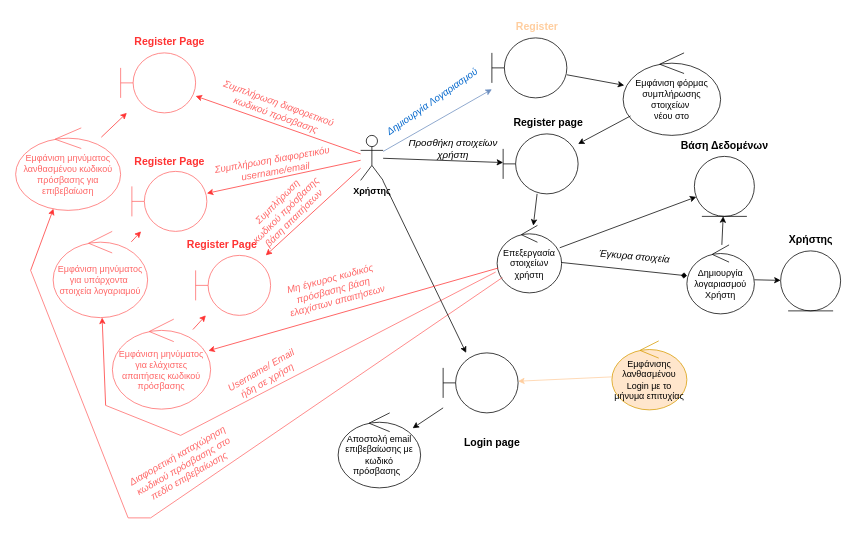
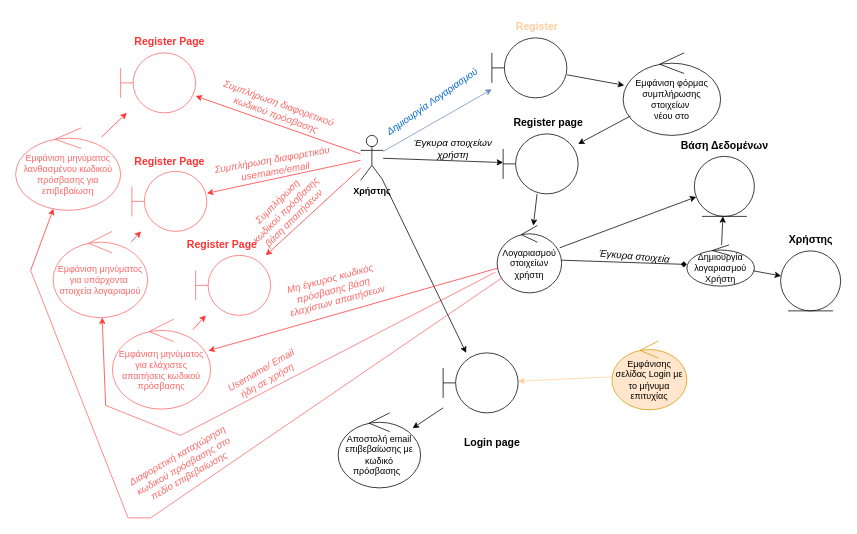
node "Προσθήκη στοιχείων χρήστη": label "Προσθήκη στοιχείων χρήστη" -> "Έγκυρα στοιχείων χρήστη"
node "Επεξεργασία στοιχείων χρήστη": label "Επεξεργασία στοιχείων χρήστη" -> "Λογαριασμού στοιχείων χρήστη"
node "Δημιουργία λογαριασμού Χρήστη": size 68x69 -> 68x41
node "Εμφάνισης λανθασμένου Login με το μήνυμα επιτυχίας": label "Εμφάνισης λανθασμένου Login με το μήνυμα επιτυχίας" -> "Εμφάνισης σελίδας Login με το μήνυμα επιτυχίας"
